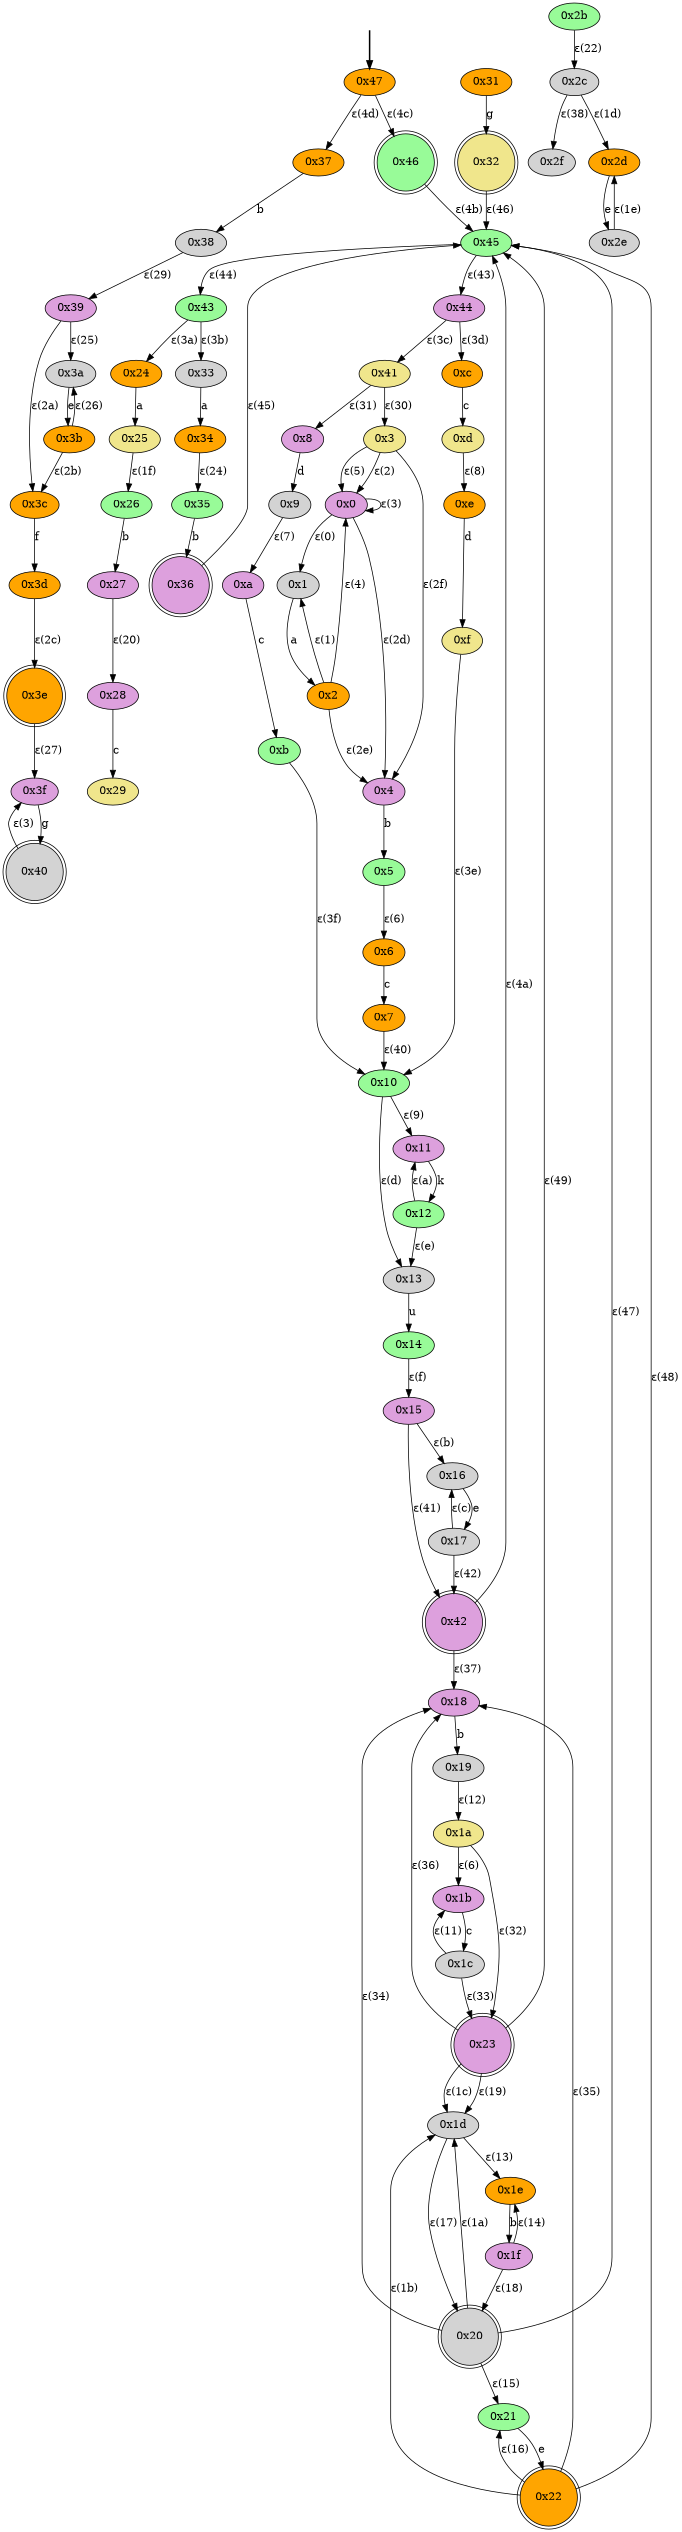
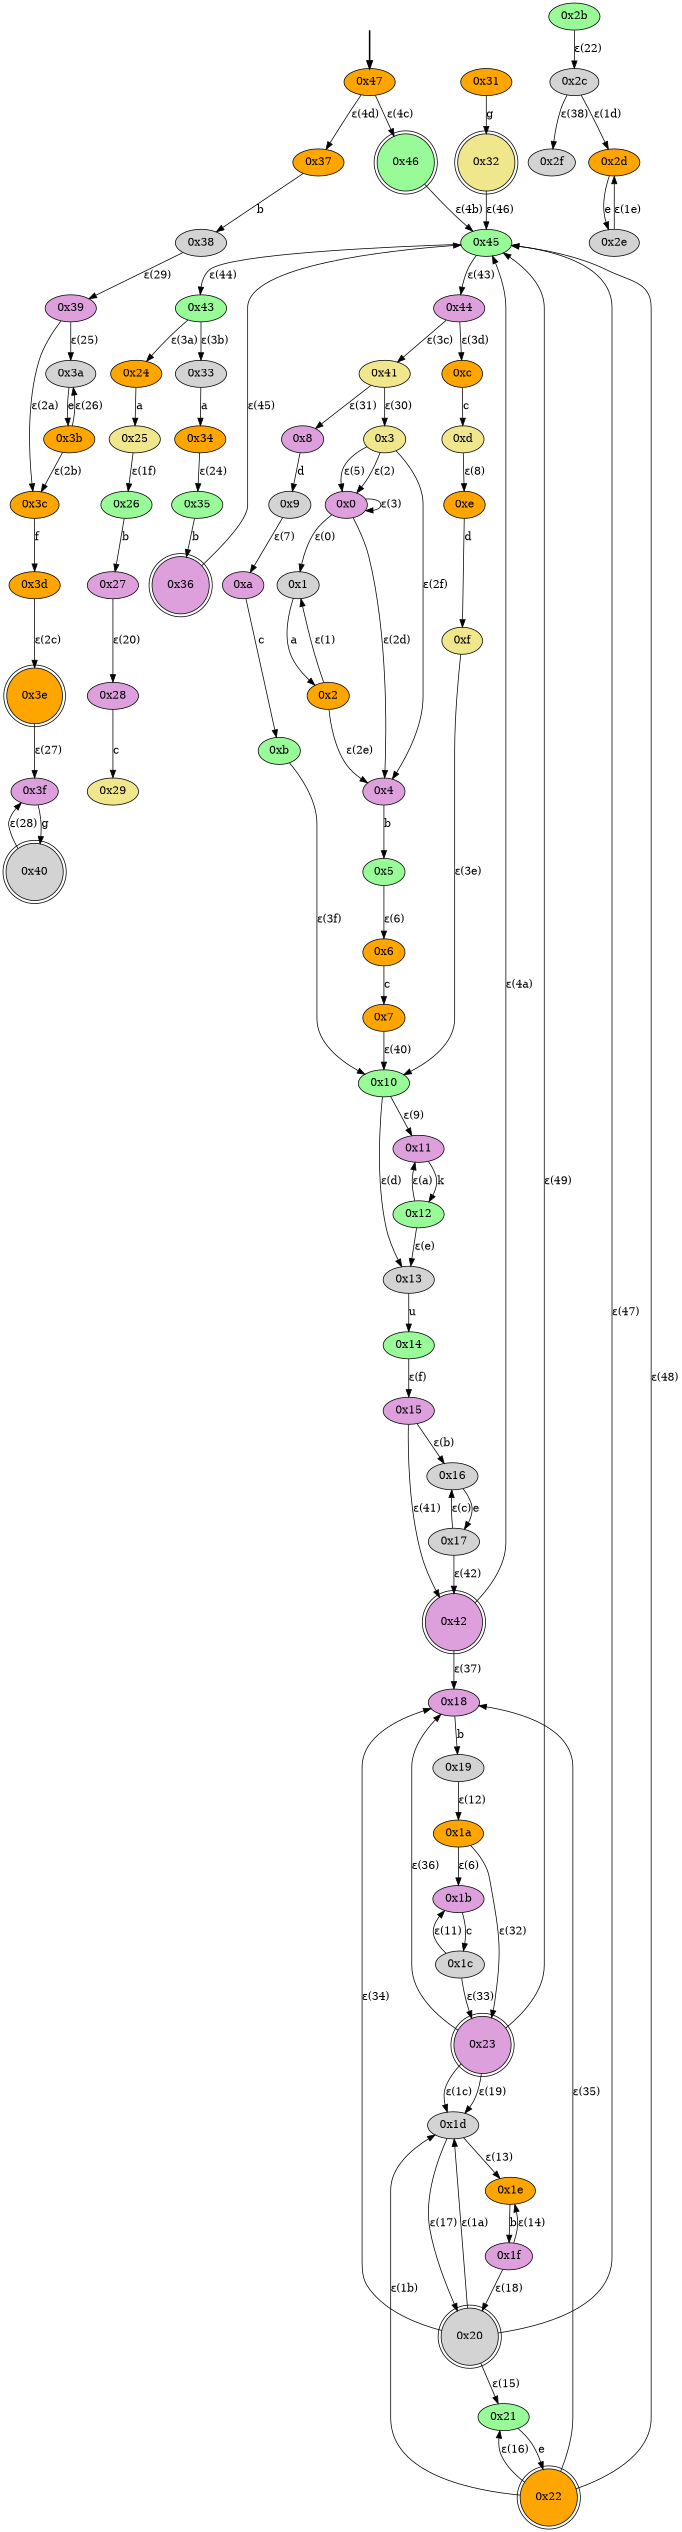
edge "0x2" -> "0x0": removed, label "ε(4)"
edge "0x40" -> "0x3f": label "ε(3)" -> "ε(28)"
node "0x1a": fillcolor khaki -> orange
